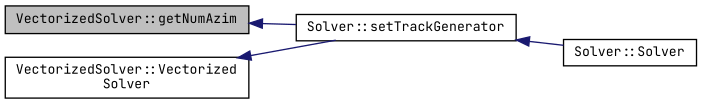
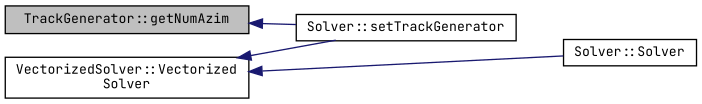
node "VectorizedSolver::getNumAzim": label "VectorizedSolver::getNumAzim" -> "TrackGenerator::getNumAzim"
edge "Solver::Solver" -> "Solver::setTrackGenerator": now "Solver::Solver" -> "VectorizedSolver::Vectorized Solver"
